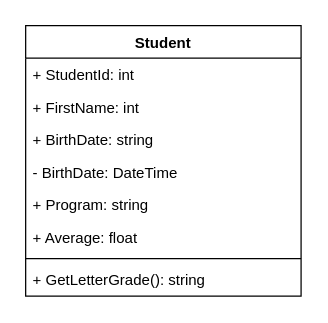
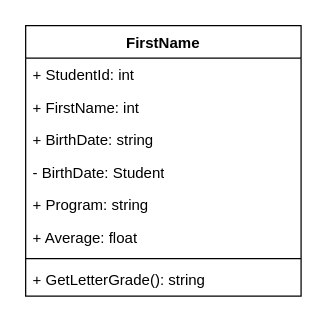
node "Student": label "Student" -> "FirstName"
node "- BirthDate: DateTime": label "- BirthDate: DateTime" -> "- BirthDate: Student"
